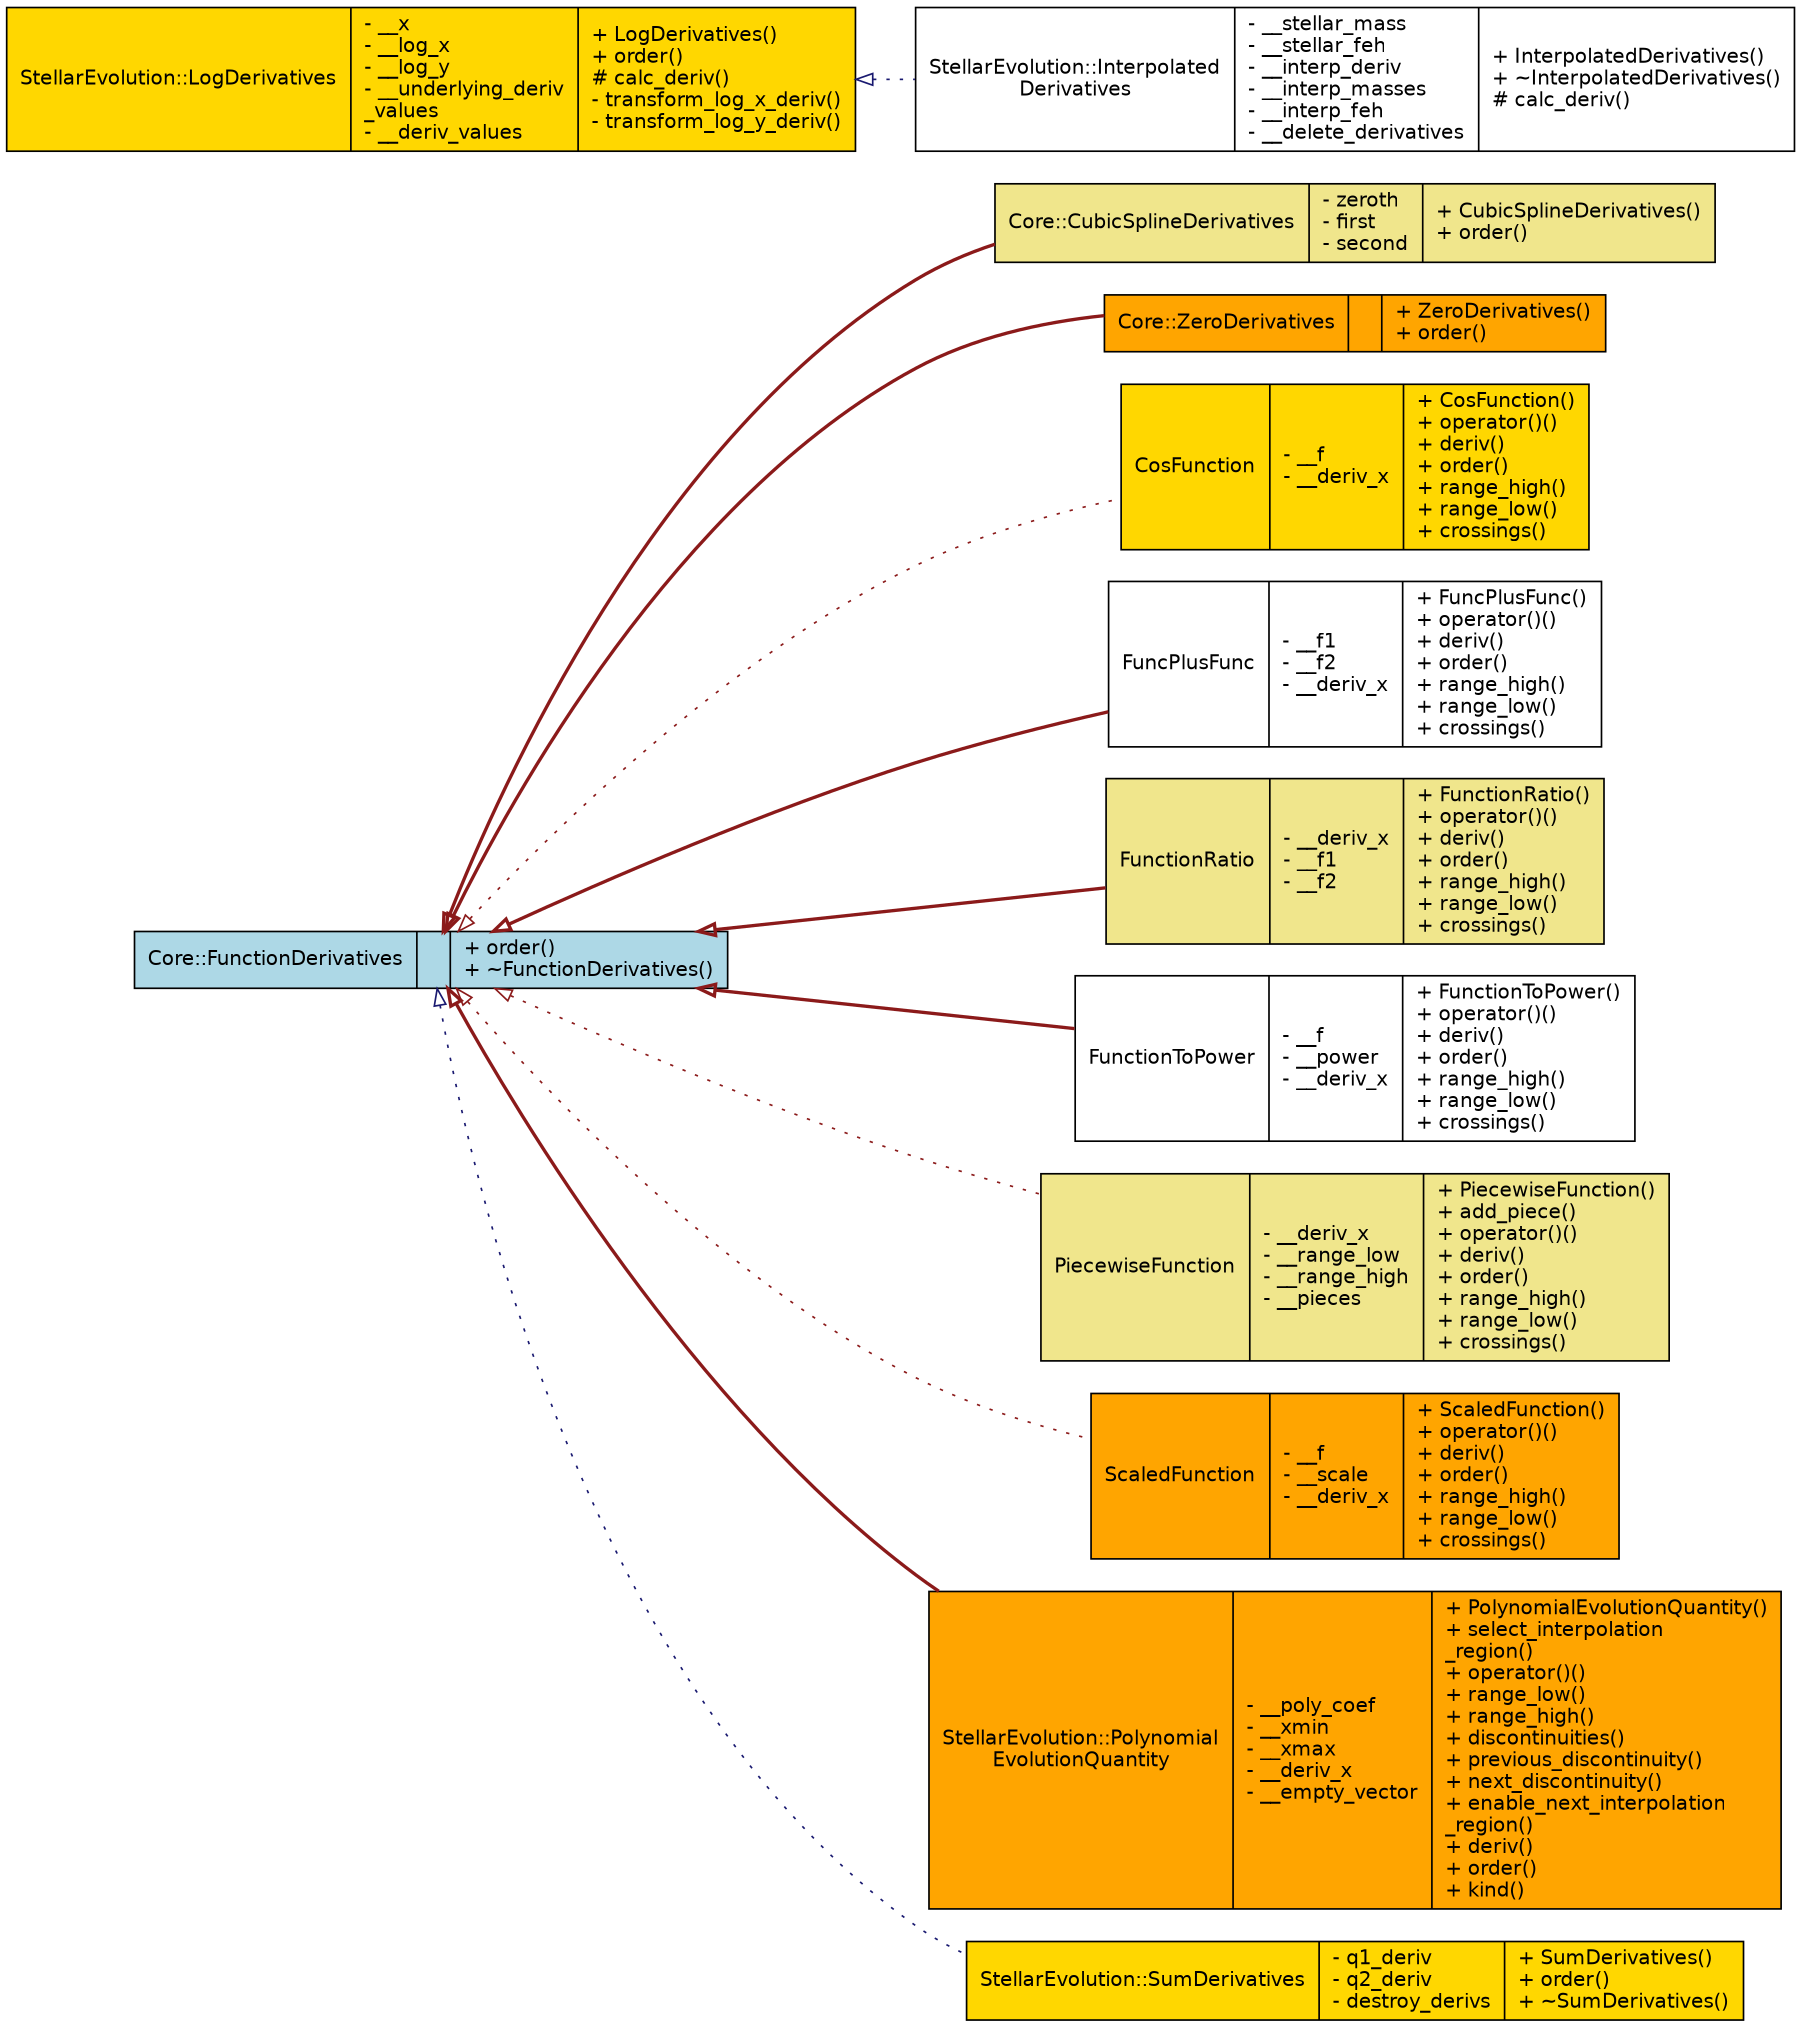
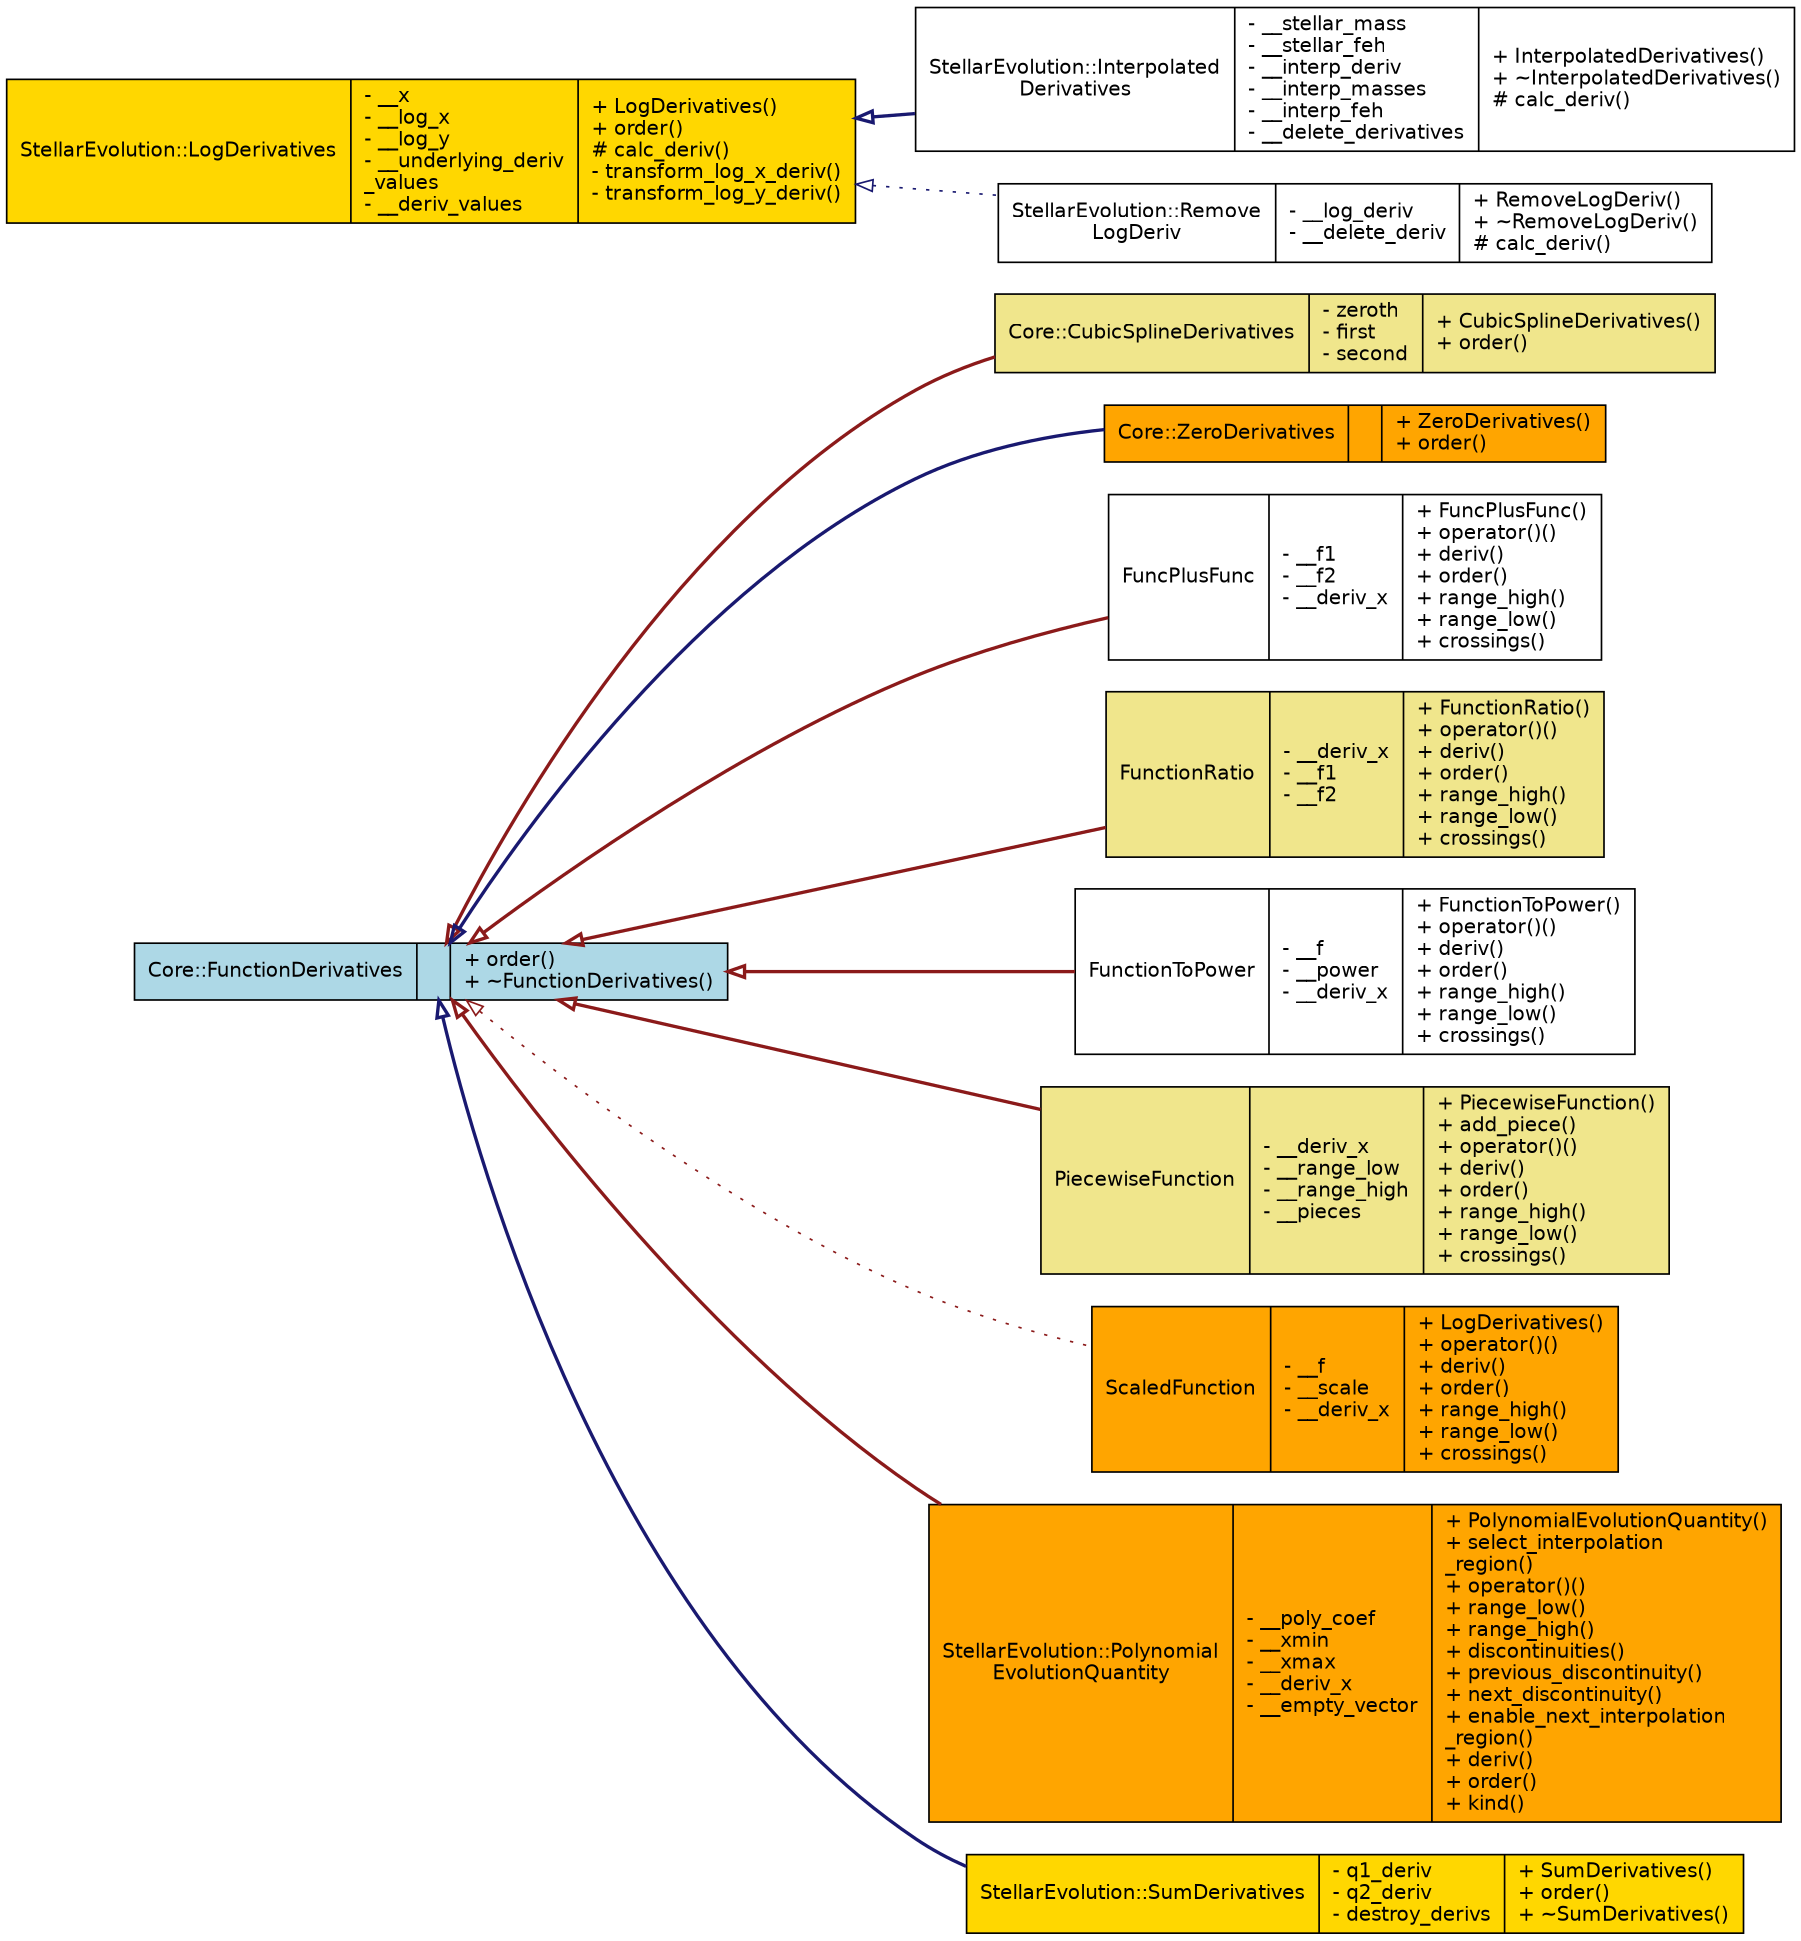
edge "StellarEvolution::Interpolated" -> "StellarEvolution::LogDerivatives": style dotted -> bold
node "StellarEvolution::Remove": added
node "CosFunction": removed
edge "Core::ZeroDerivatives" -> "Core::FunctionDerivatives": color firebrick4 -> midnightblue
edge "PiecewiseFunction" -> "Core::FunctionDerivatives": style dotted -> bold
node "ScaledFunction": text "+ ScaledFunction()" -> "+ LogDerivatives()"
edge "StellarEvolution::SumDerivatives" -> "Core::FunctionDerivatives": style dotted -> bold
